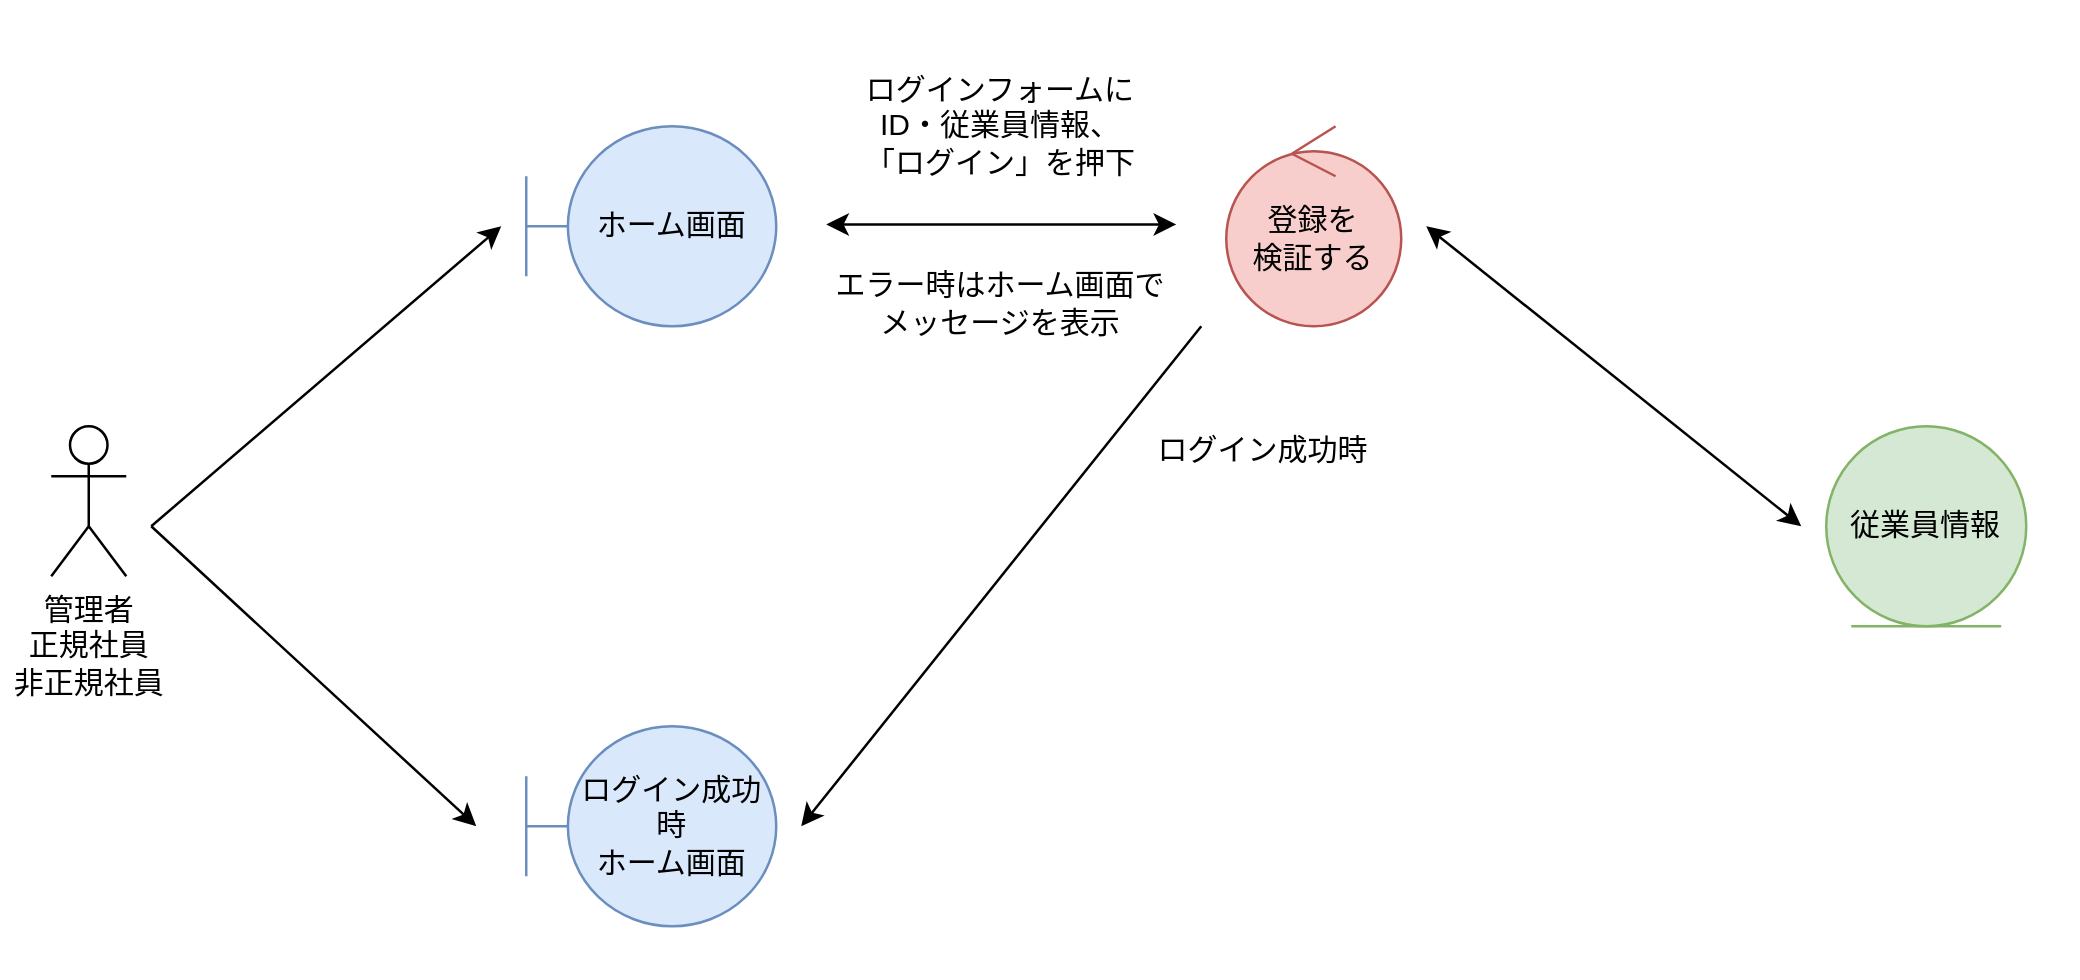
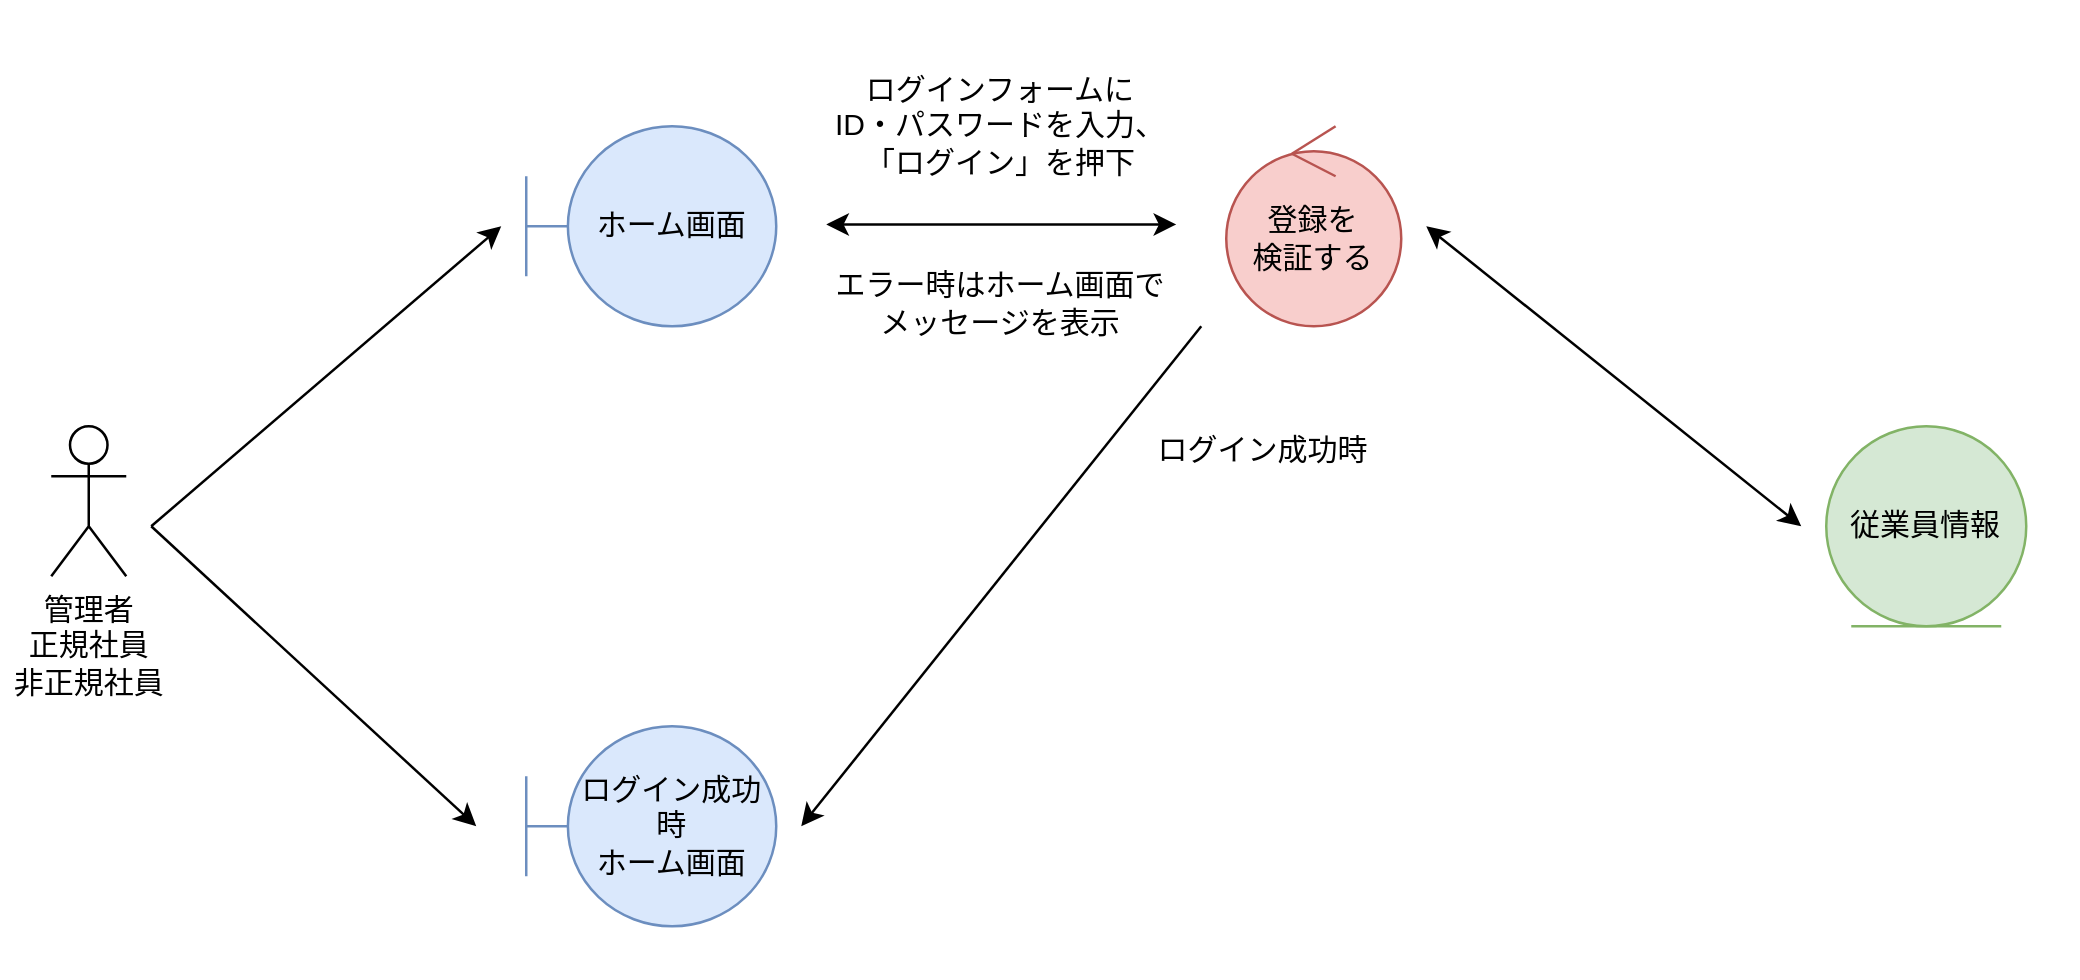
node "ログインフォームに ID・従業員情報、 「ログイン」を押下": label "ログインフォームに ID・従業員情報、 「ログイン」を押下" -> "ログインフォームに ID・パスワードを入力、 「ログイン」を押下"
